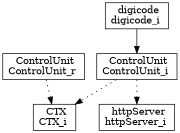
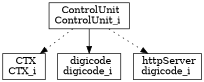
edge "digicode digicode_i" -> "ControlUnit ControlUnit_i": reversed
node "ControlUnit ControlUnit_r": removed
node "httpServer httpServer_i": label "httpServer httpServer_i" -> "httpServer digicode_i"
